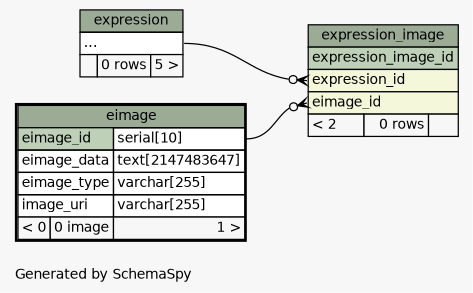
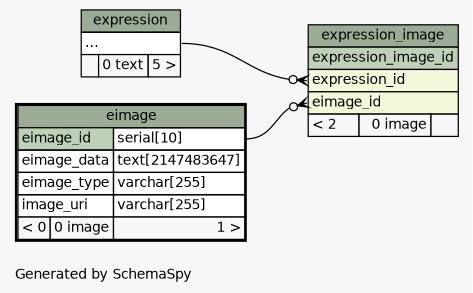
node "expression": text "0 rows" -> "0 text"
node "expression_image": text "0 rows" -> "0 image"
